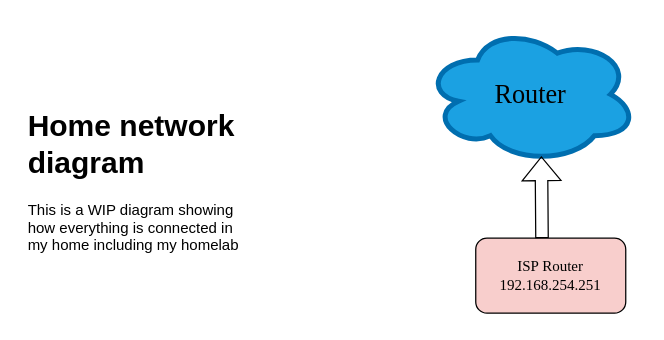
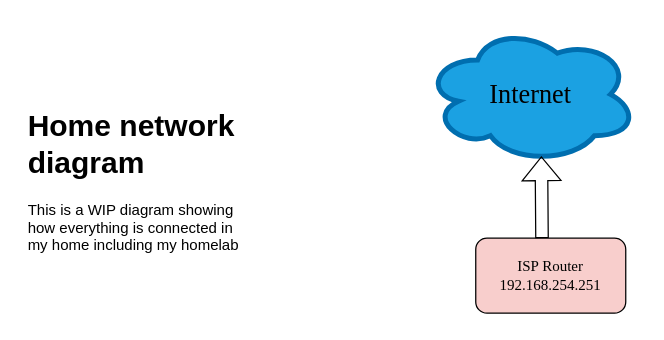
node "Router": label "Router" -> "Internet"
